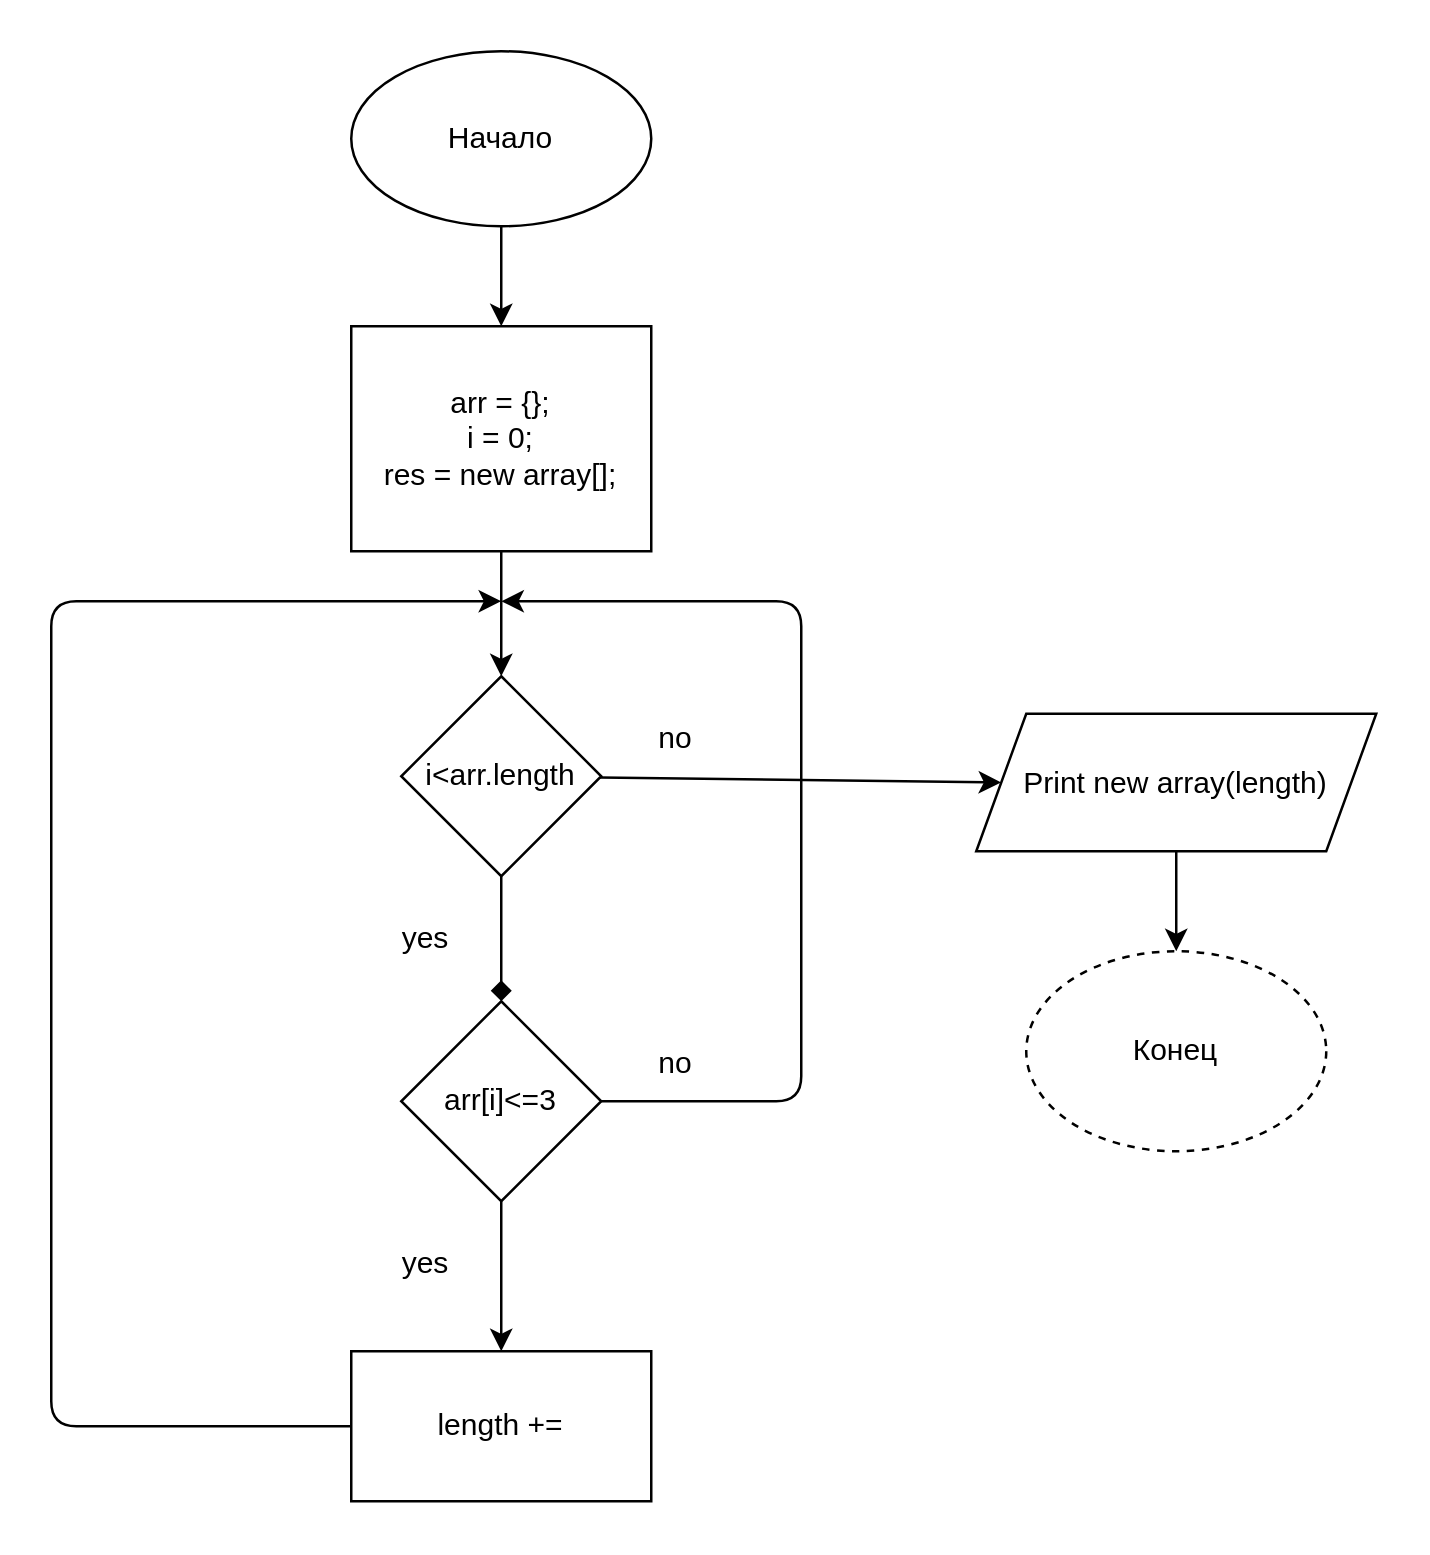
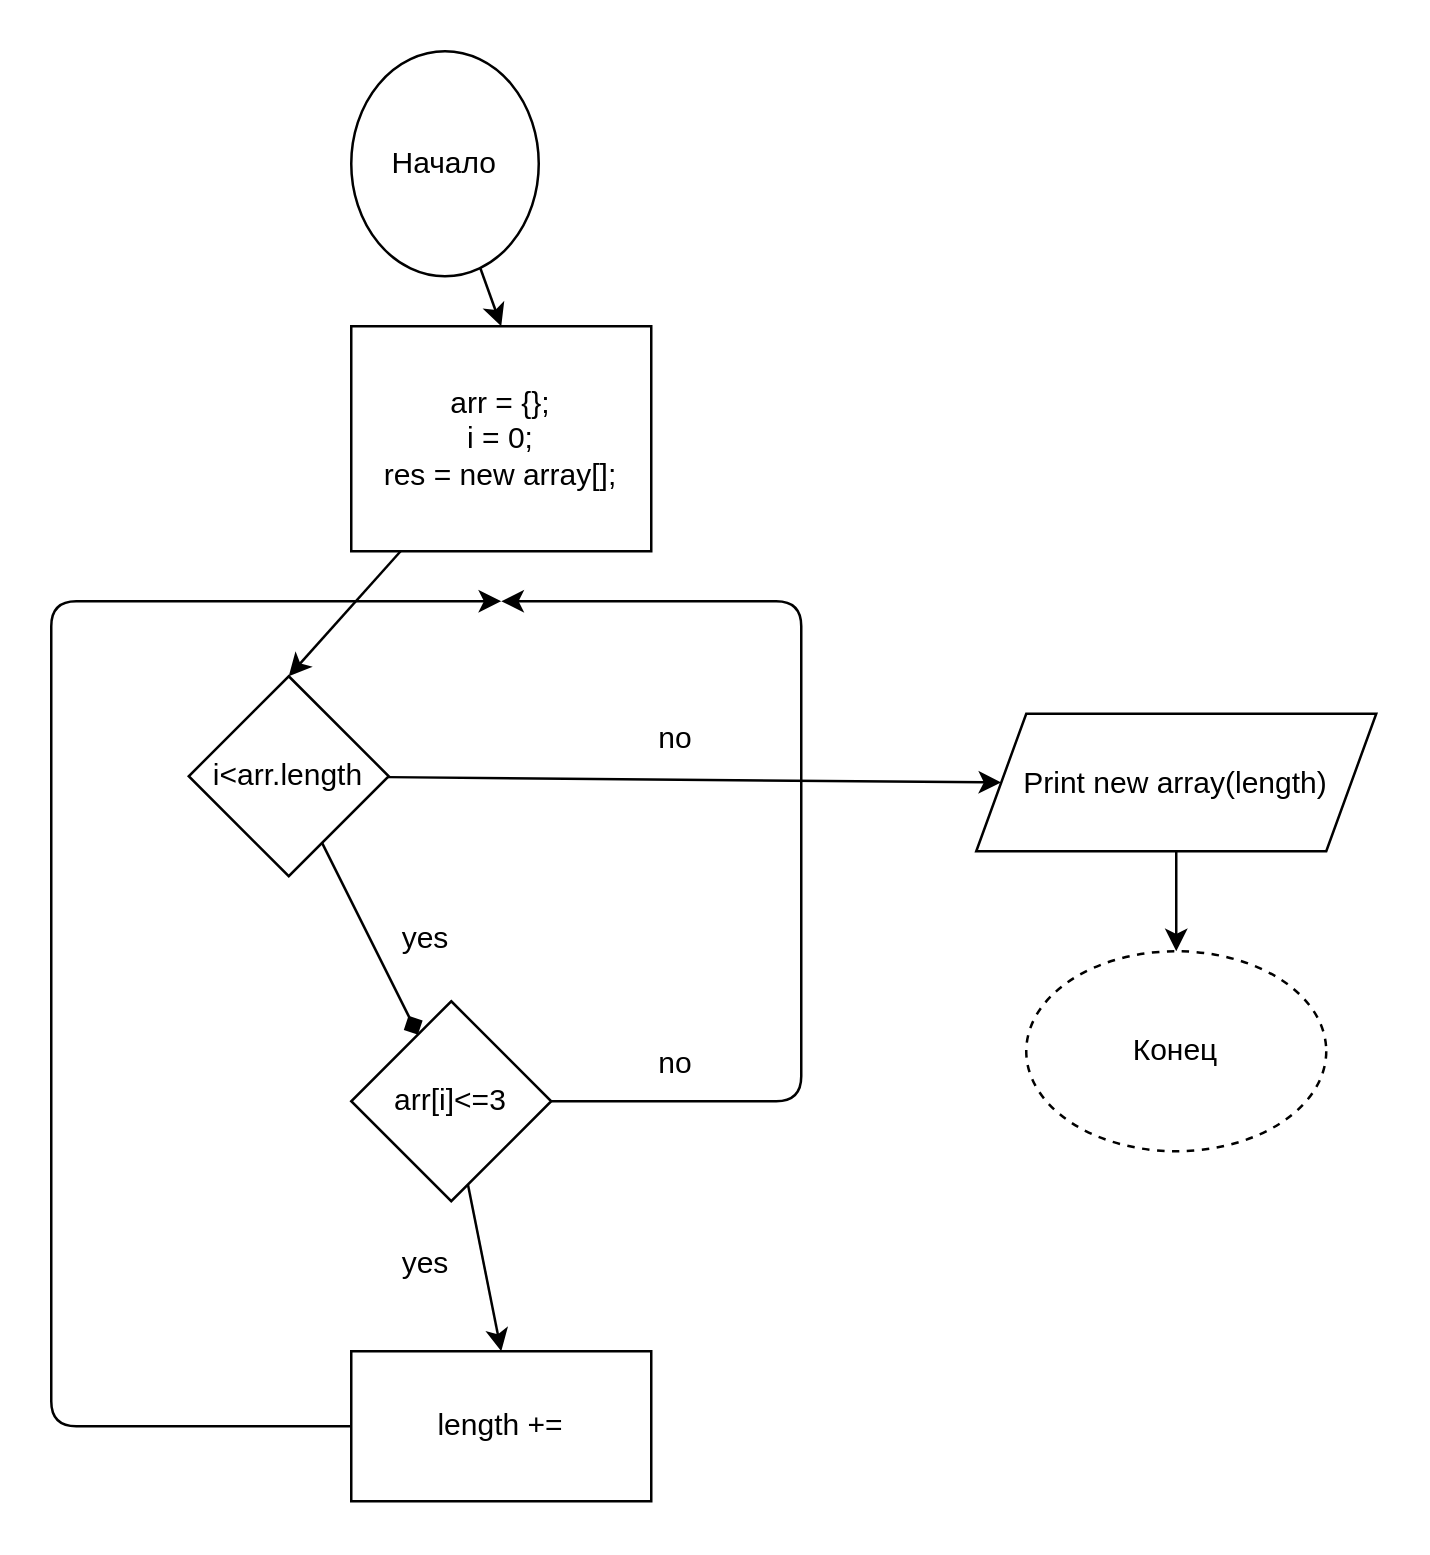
node "Начало": size 300x175 -> 188x225
node "i<arr.length": moved (501, 776) -> (289, 776)
node "arr[i]<=3": moved (501, 1101) -> (451, 1101)
